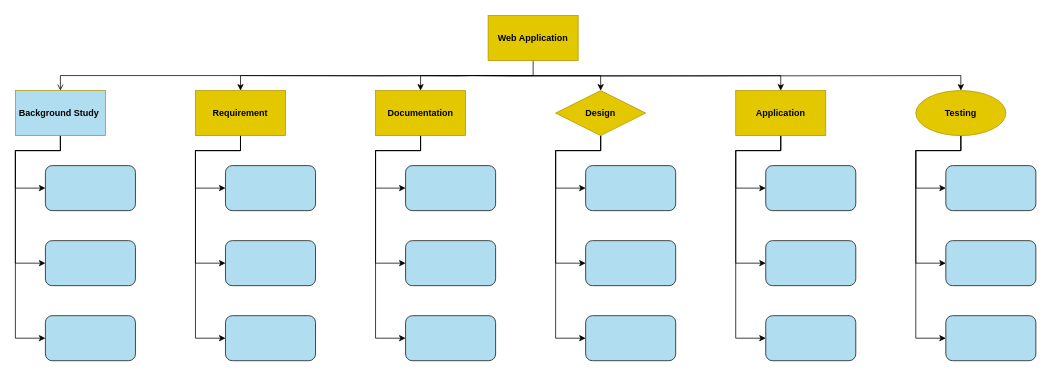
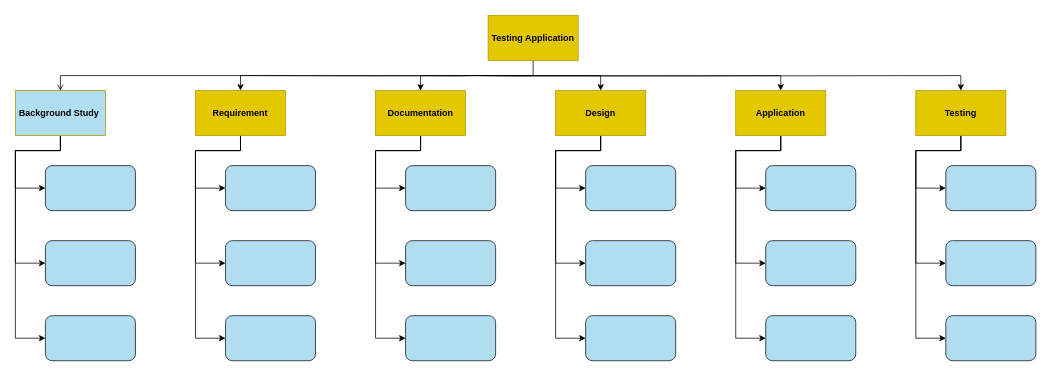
node "Web Application": label "Web Application" -> "Testing Application"
node "Design": shape diamond -> rectangle
node "Testing": shape ellipse -> rectangle
